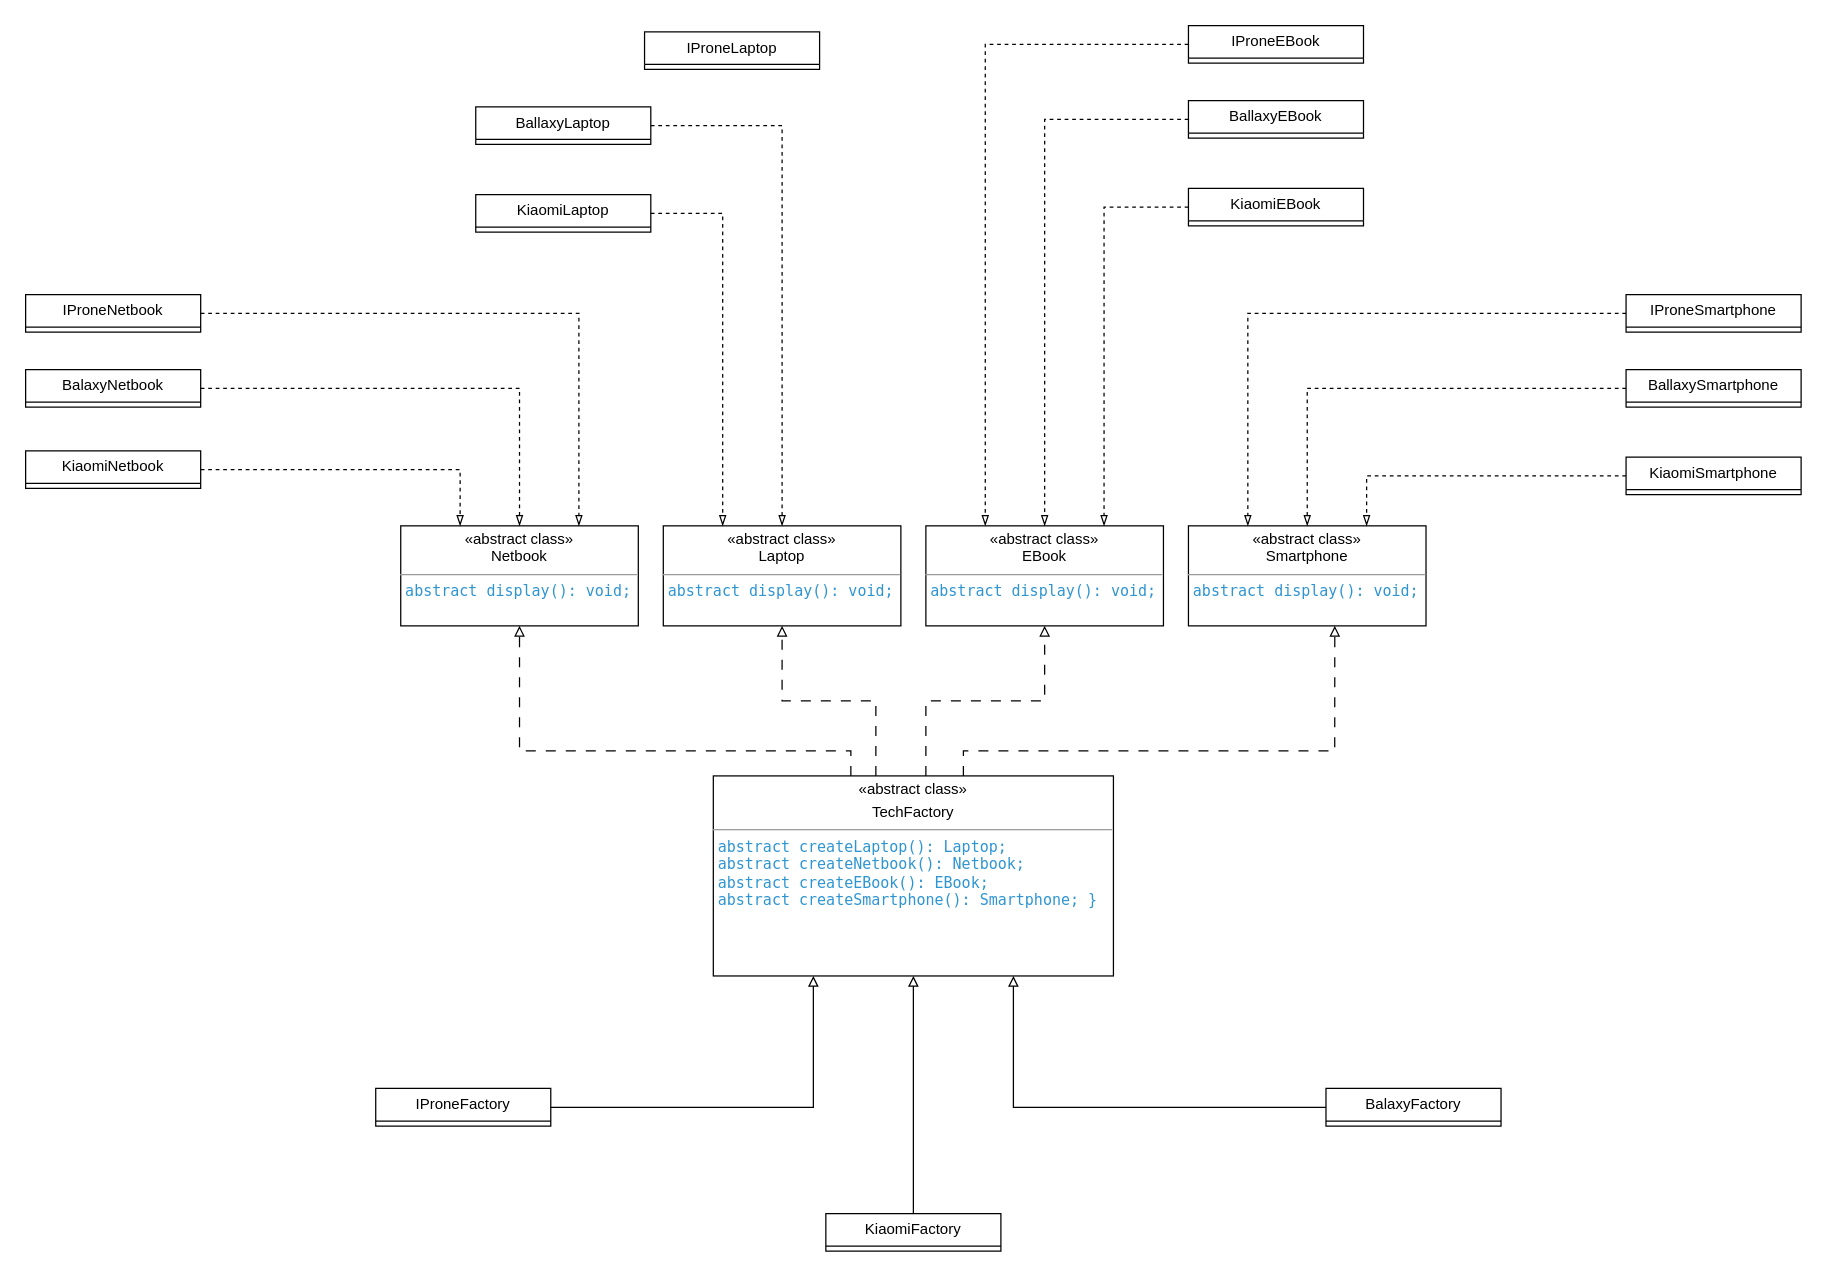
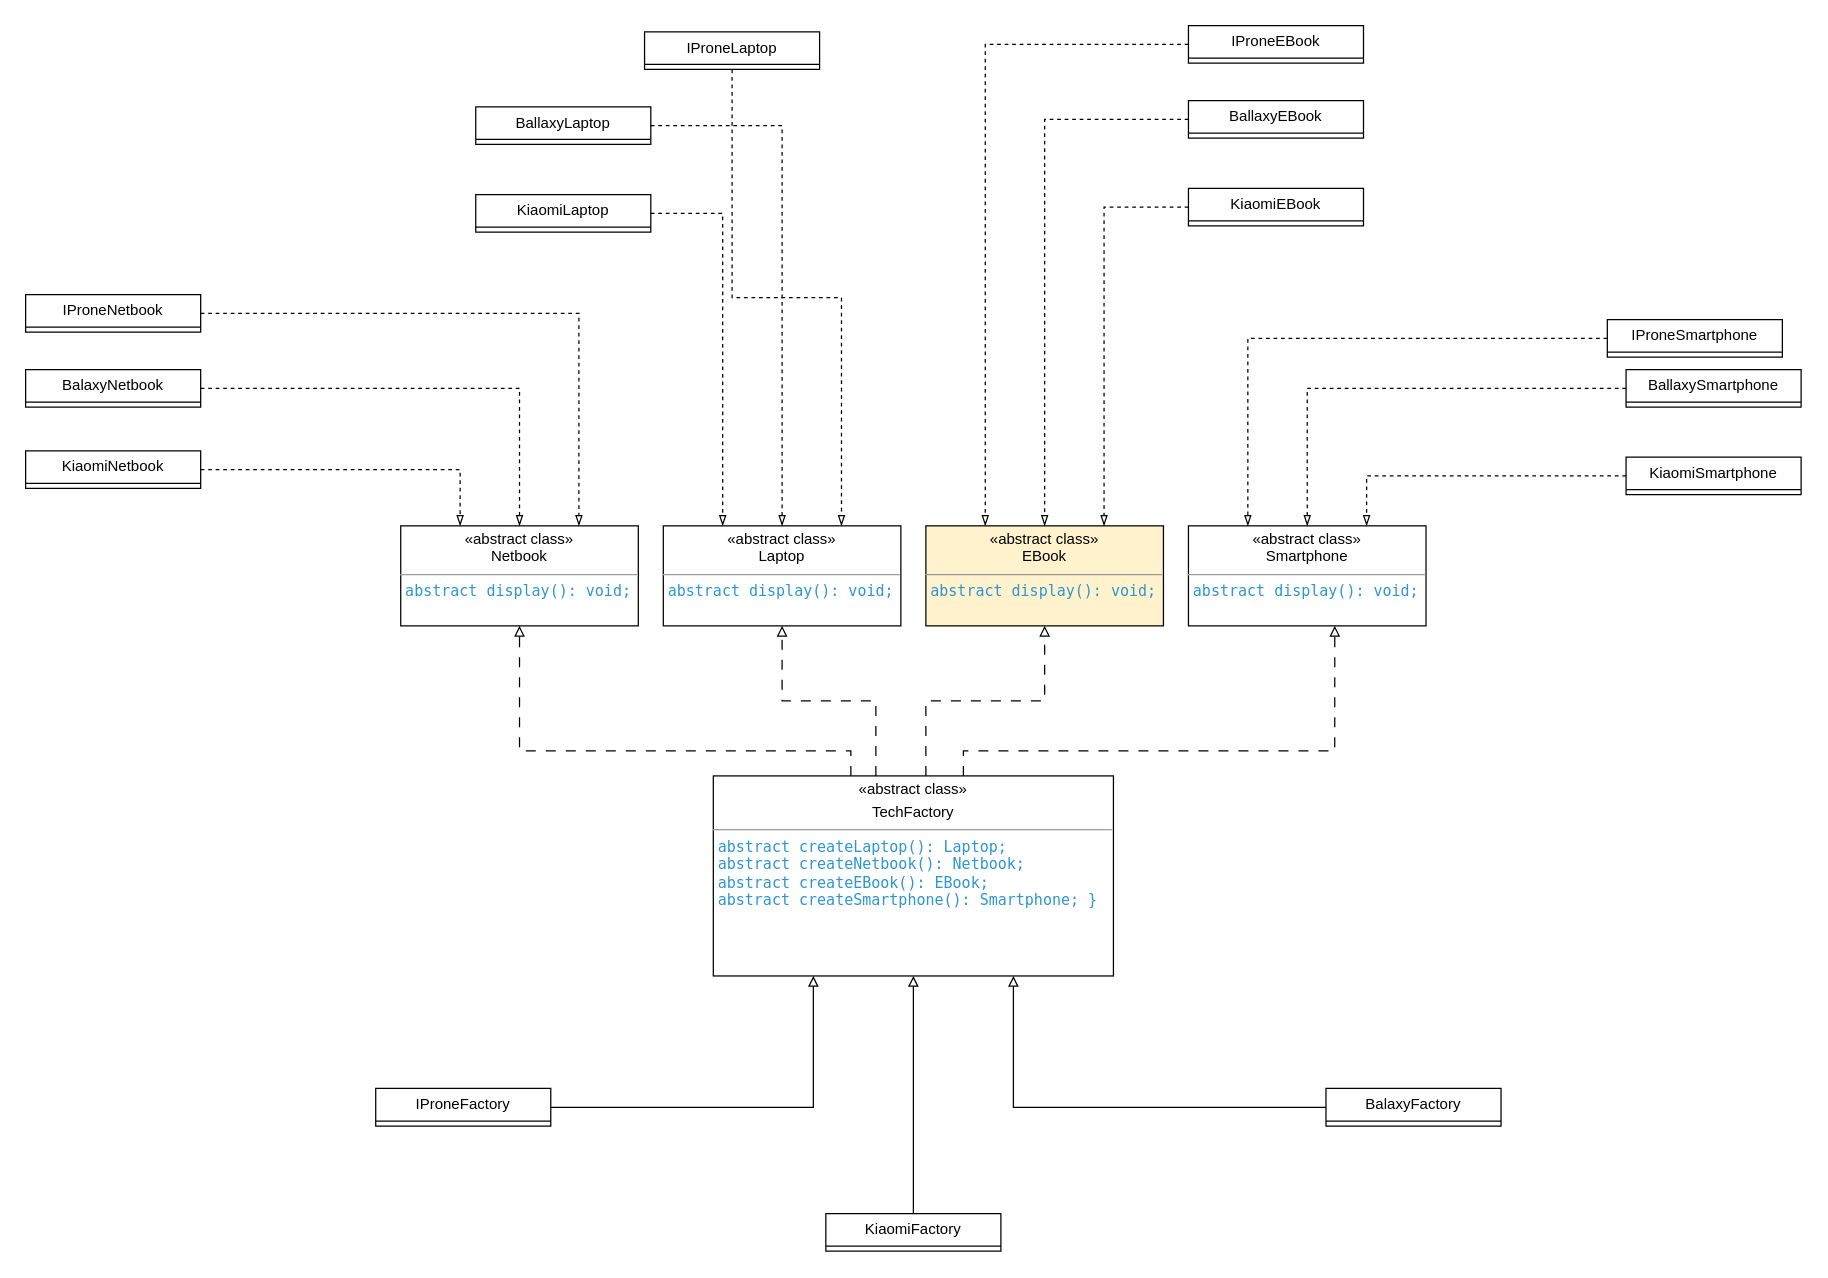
edge "IProneLaptop" -> "«abstract class»Laptop abstract display(): void;": added
node "IProneSmartphone": moved (1713, 313) -> (1694, 338)
node "«abstract class»EBook abstract display(): void;": fillcolor #ffffff -> #fff2cc
